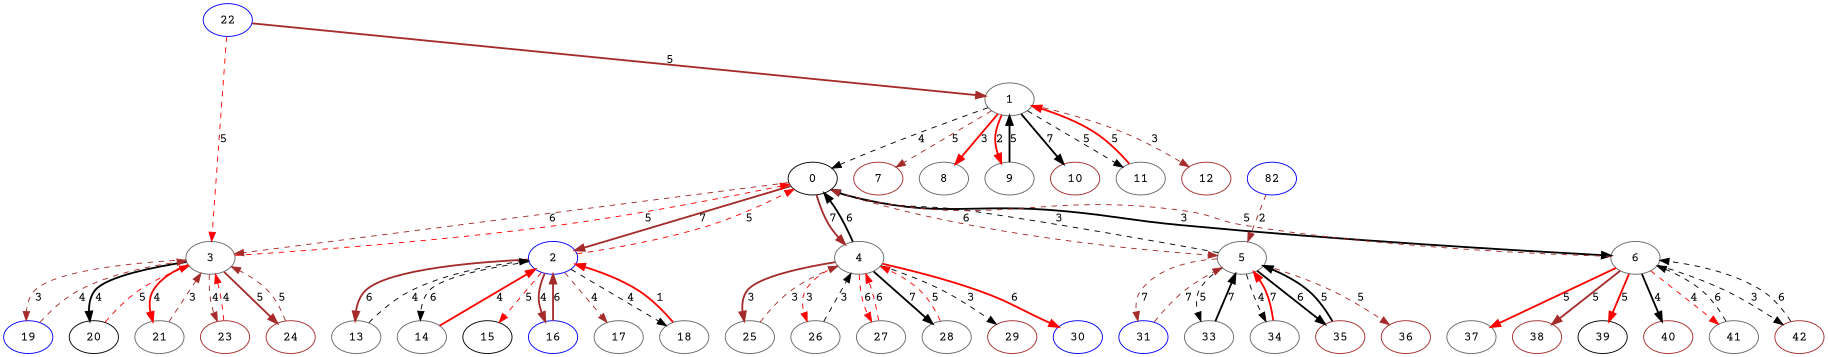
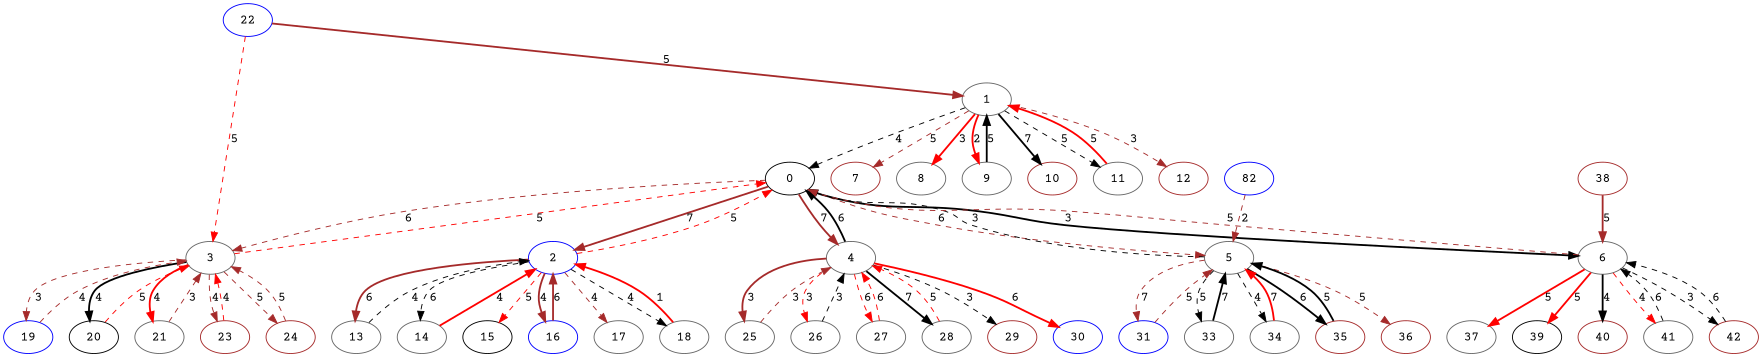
edge "3" -> "24": style bold -> dashed
edge "6" -> "38": reversed
edge "31" -> "5": label "7" -> "5"
